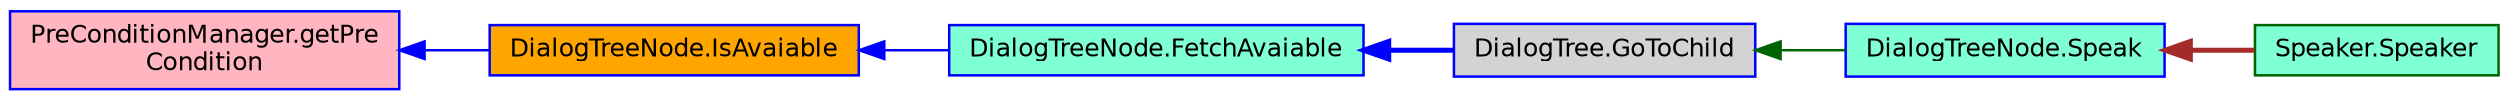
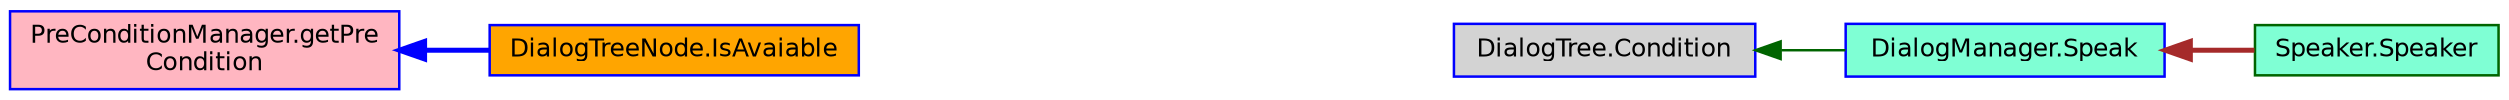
edge "DialogTreeNode.IsAvaiable" -> "PreConditionManager.getPre Condition": style solid -> bold
node "DialogTreeNode.FetchAvaiable": removed
node "DialogTree.GoToChild": label "DialogTree.GoToChild" -> "DialogTree.Condition"
node "DialogTreeNode.Speak": label "DialogTreeNode.Speak" -> "DialogManager.Speak"
